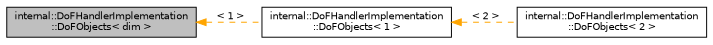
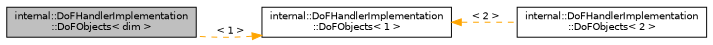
edge "internal::DoFHandlerImplementation ::DoFObjects< 1 >" -> "internal::DoFHandlerImplementation ::DoFObjects< dim >": reversed
